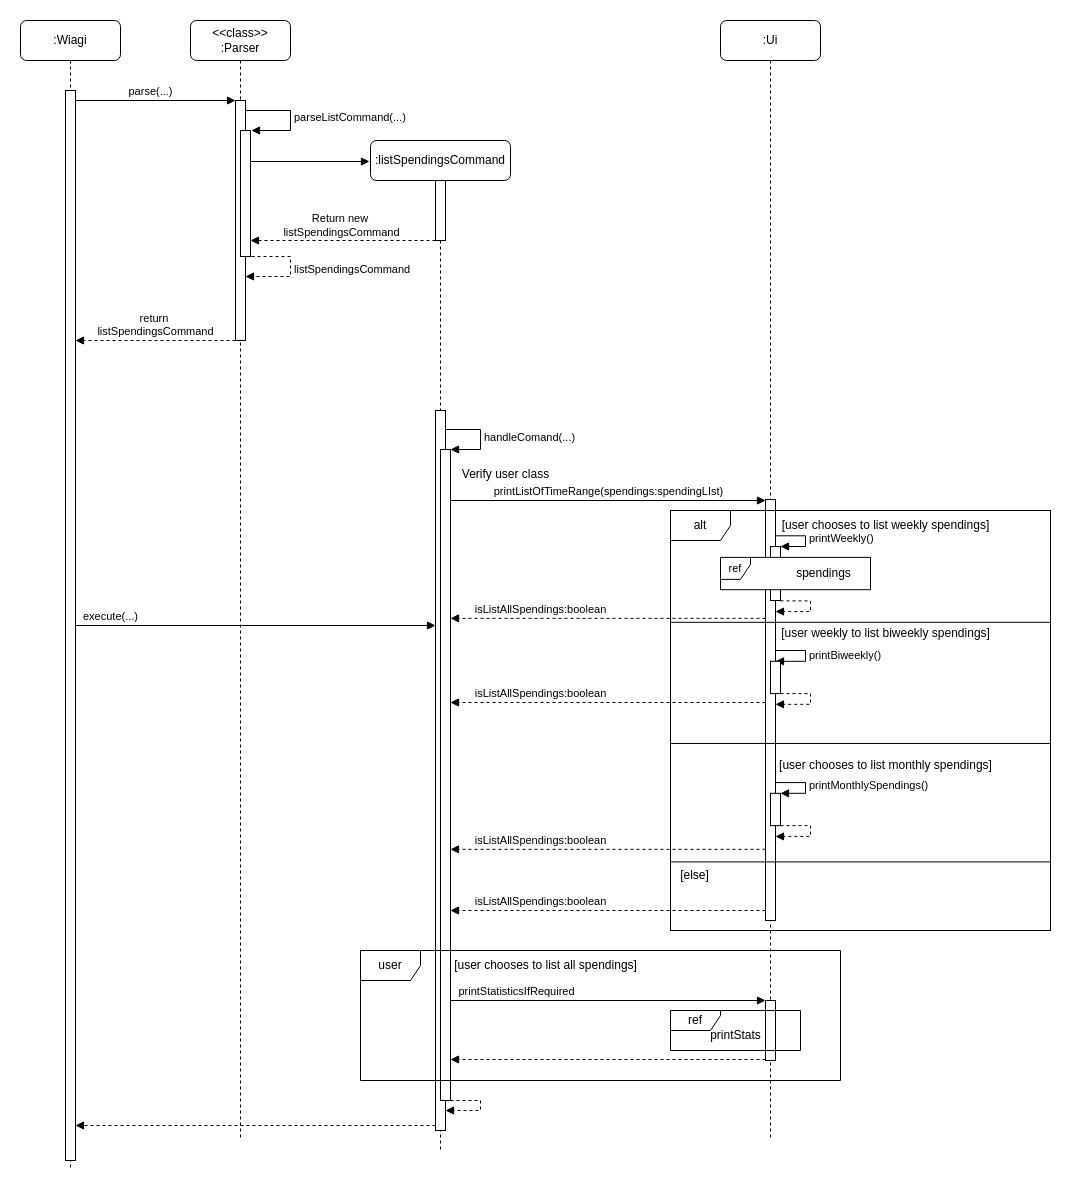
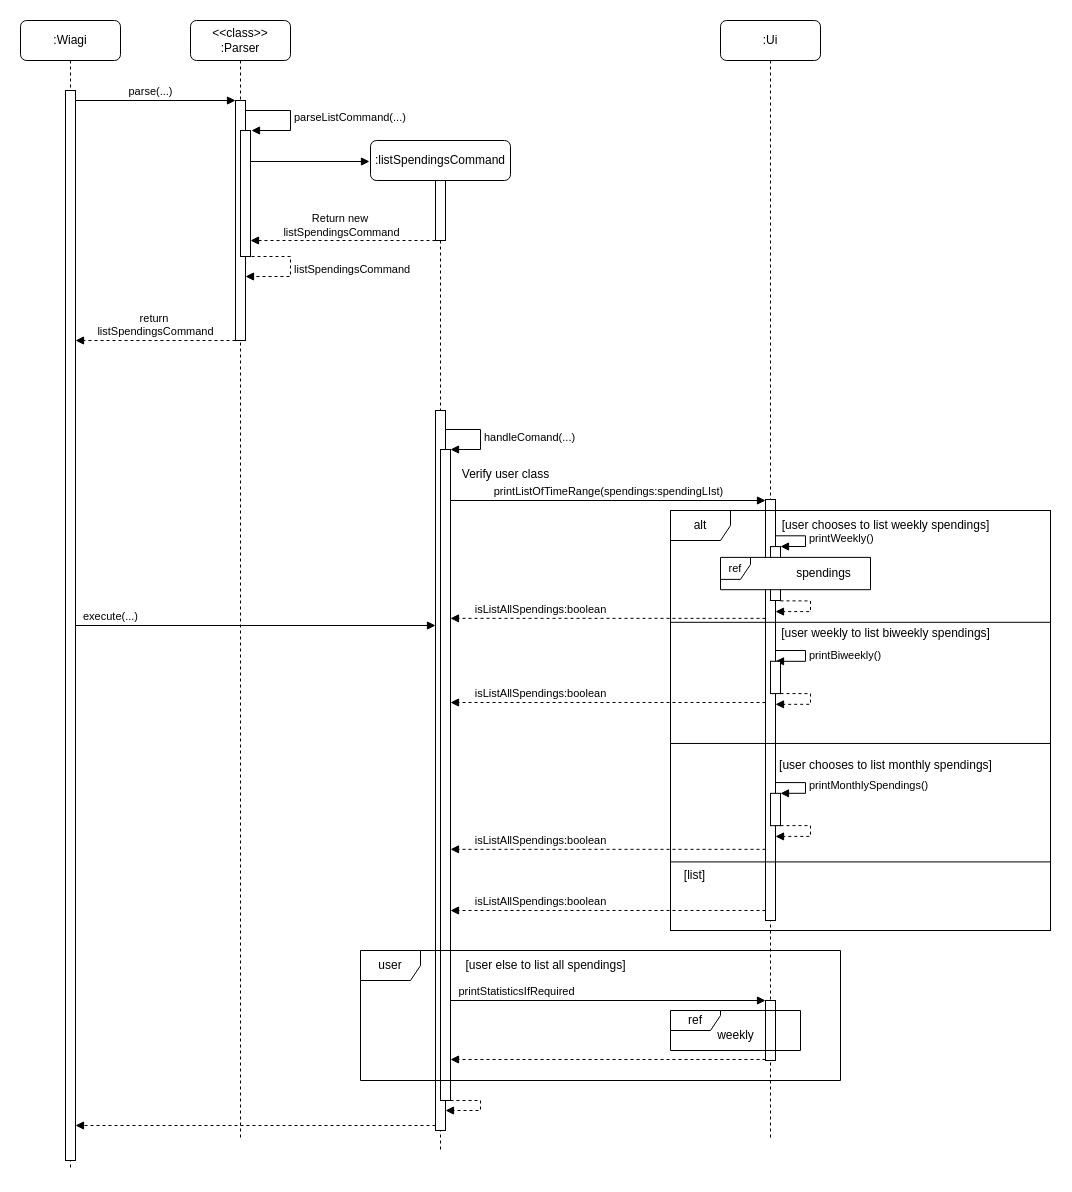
node "[else]": label "[else]" -> "[list]"
node "[user chooses to list all spendings]": label "[user chooses to list all spendings]" -> "[user else to list all spendings]"
node "printStats": label "printStats" -> "weekly"
